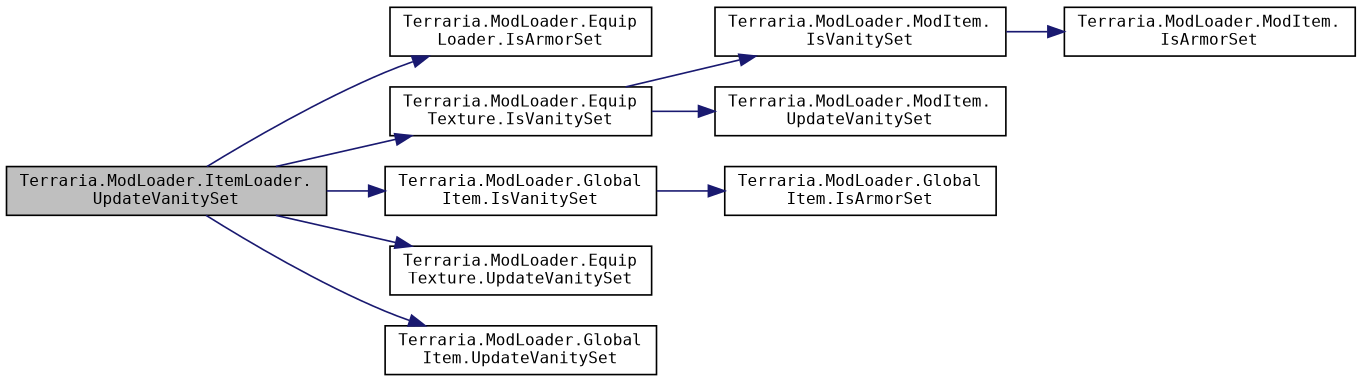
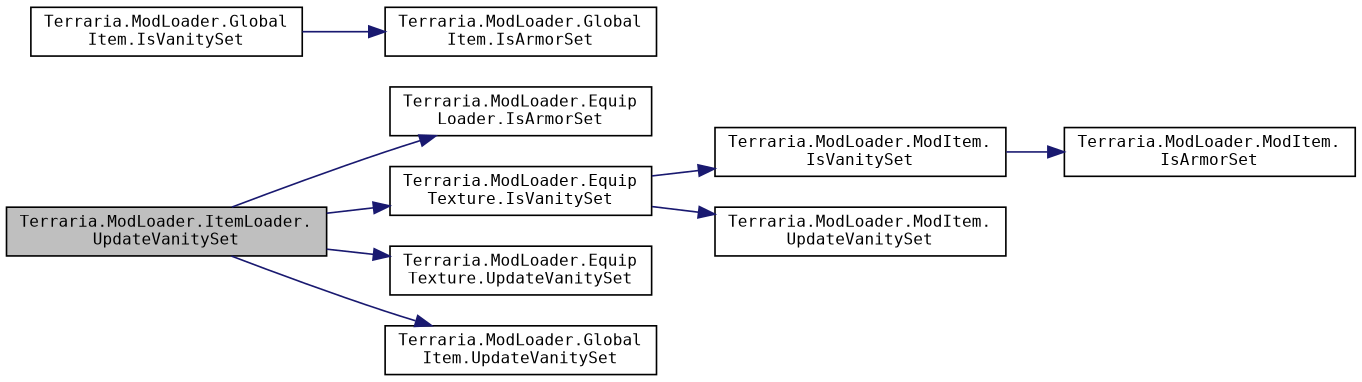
edge "Terraria.ModLoader.ItemLoader. UpdateVanitySet" -> "Terraria.ModLoader.Global Item.IsVanitySet": removed
